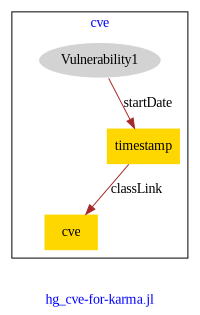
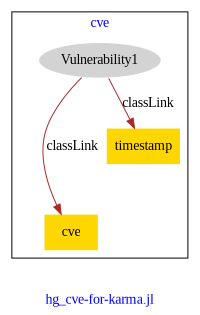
edge "Vulnerability1" -> "timestamp": label "startDate" -> "classLink"
edge "timestamp" -> "cve": now "Vulnerability1" -> "cve"
